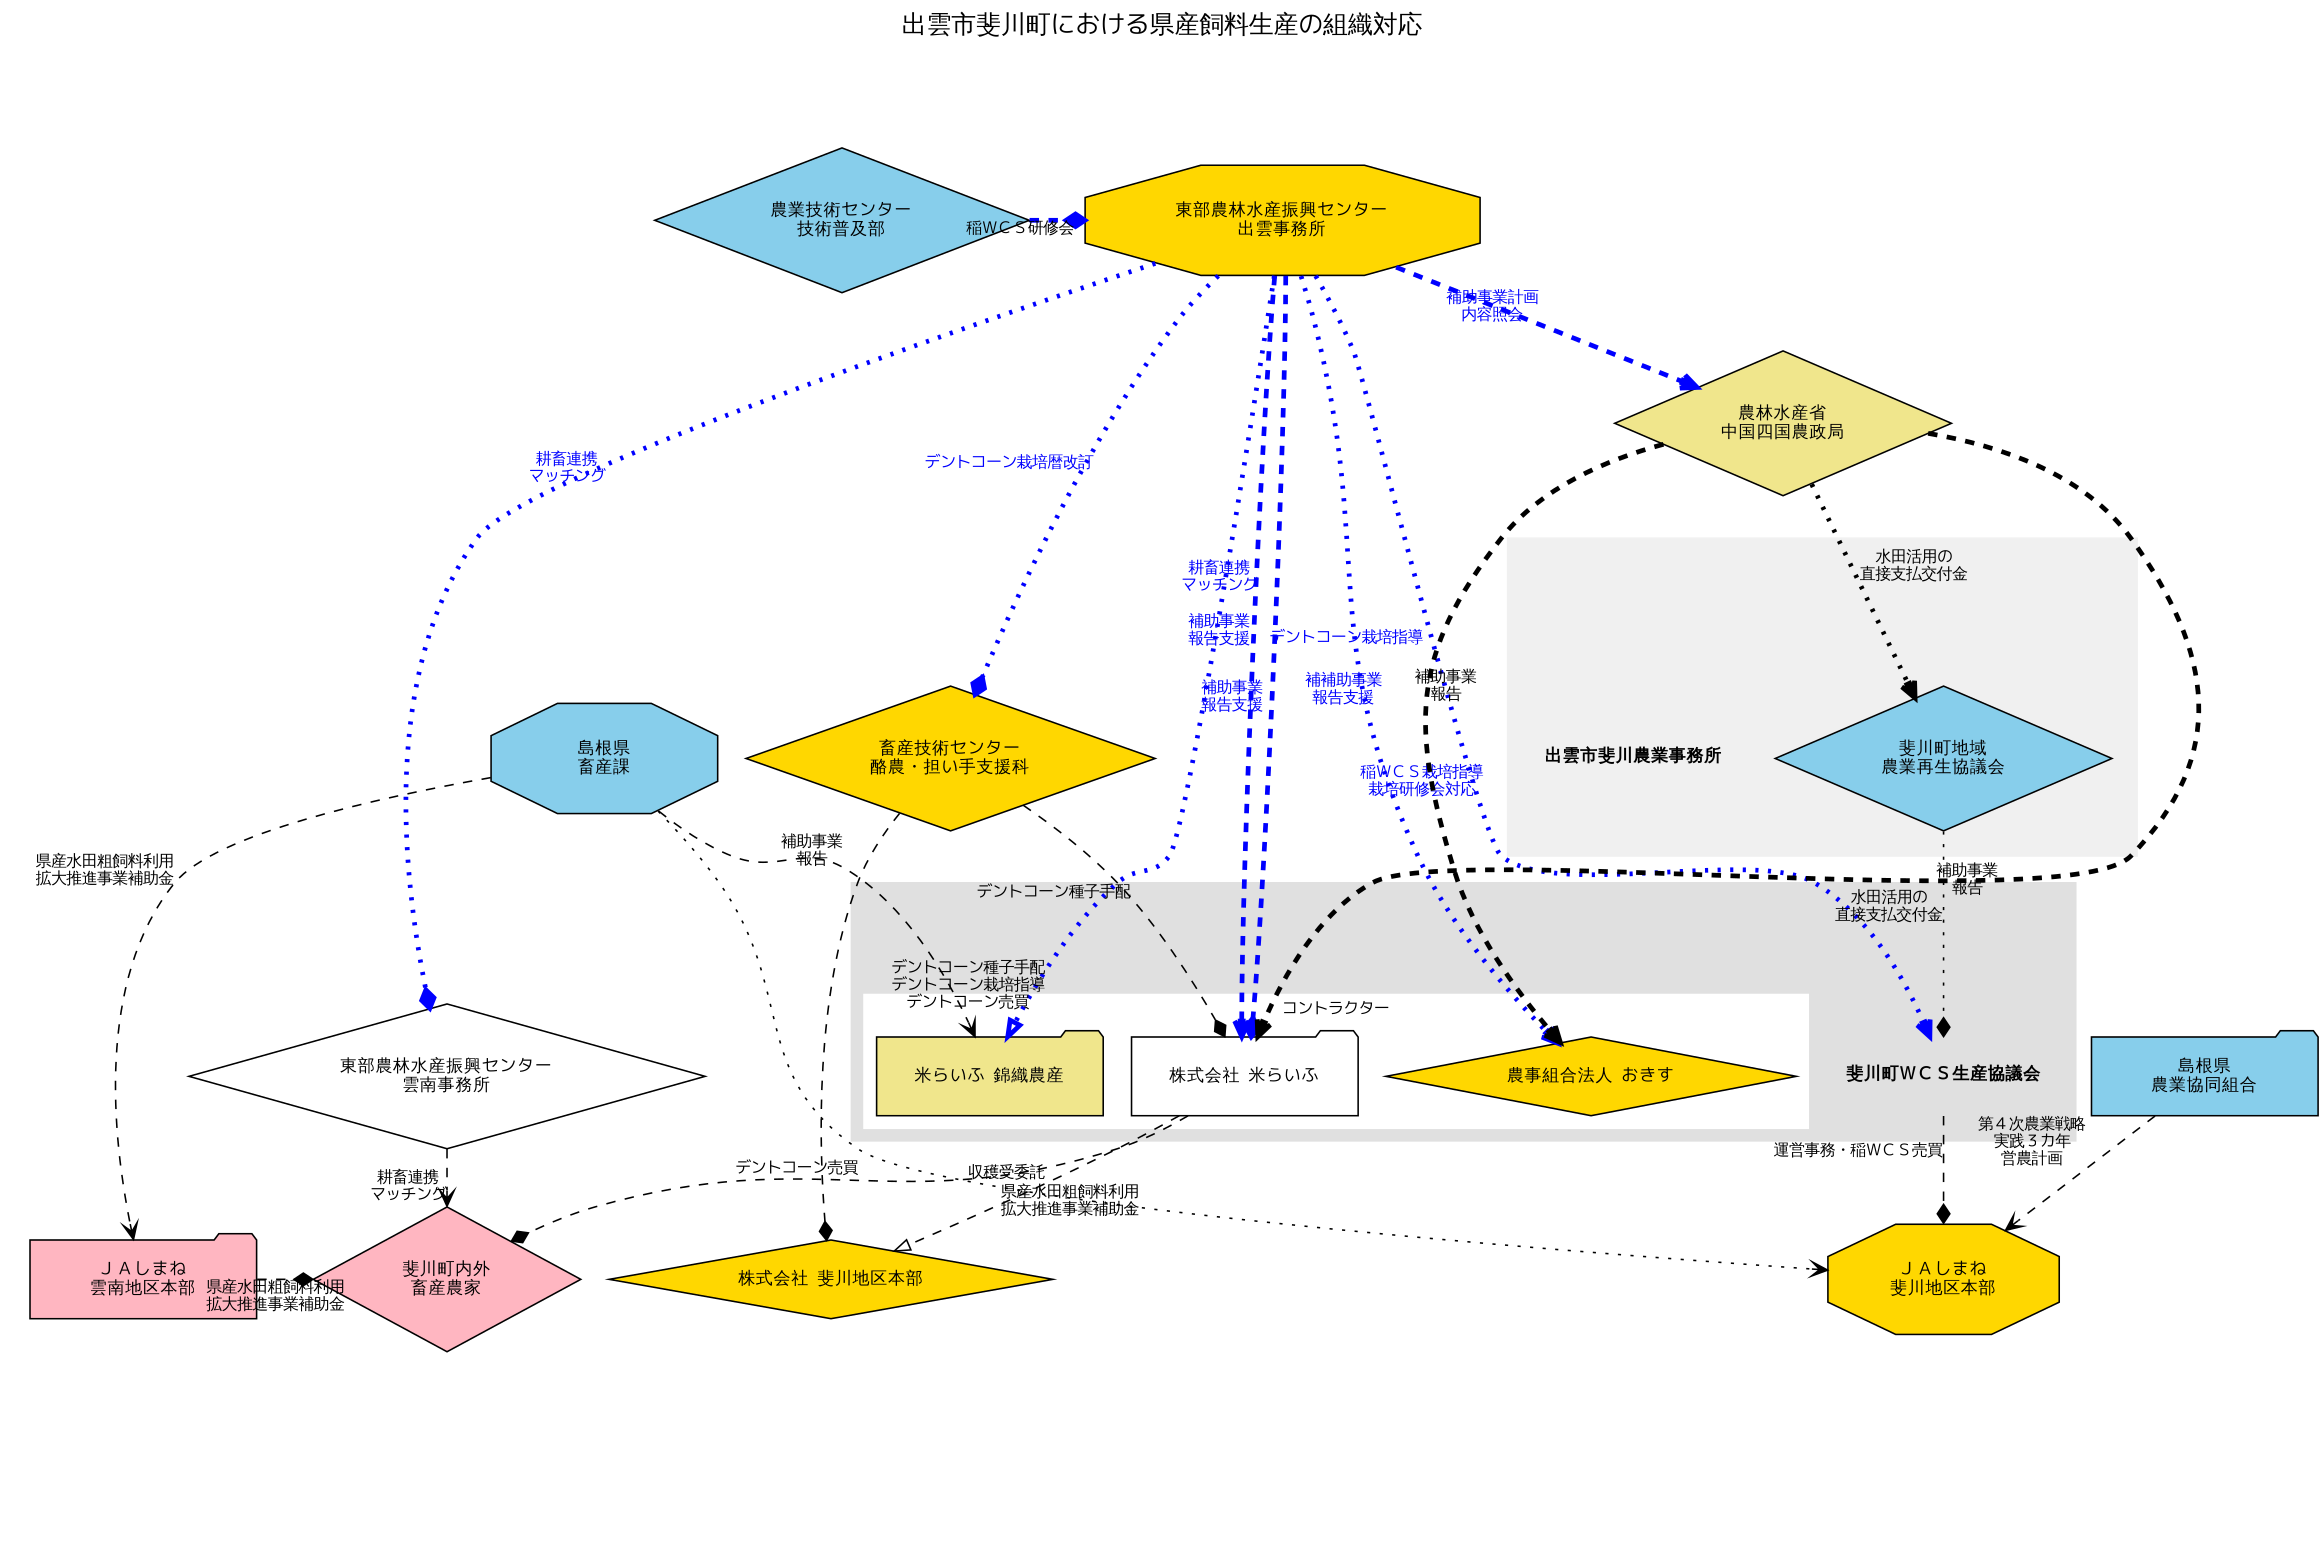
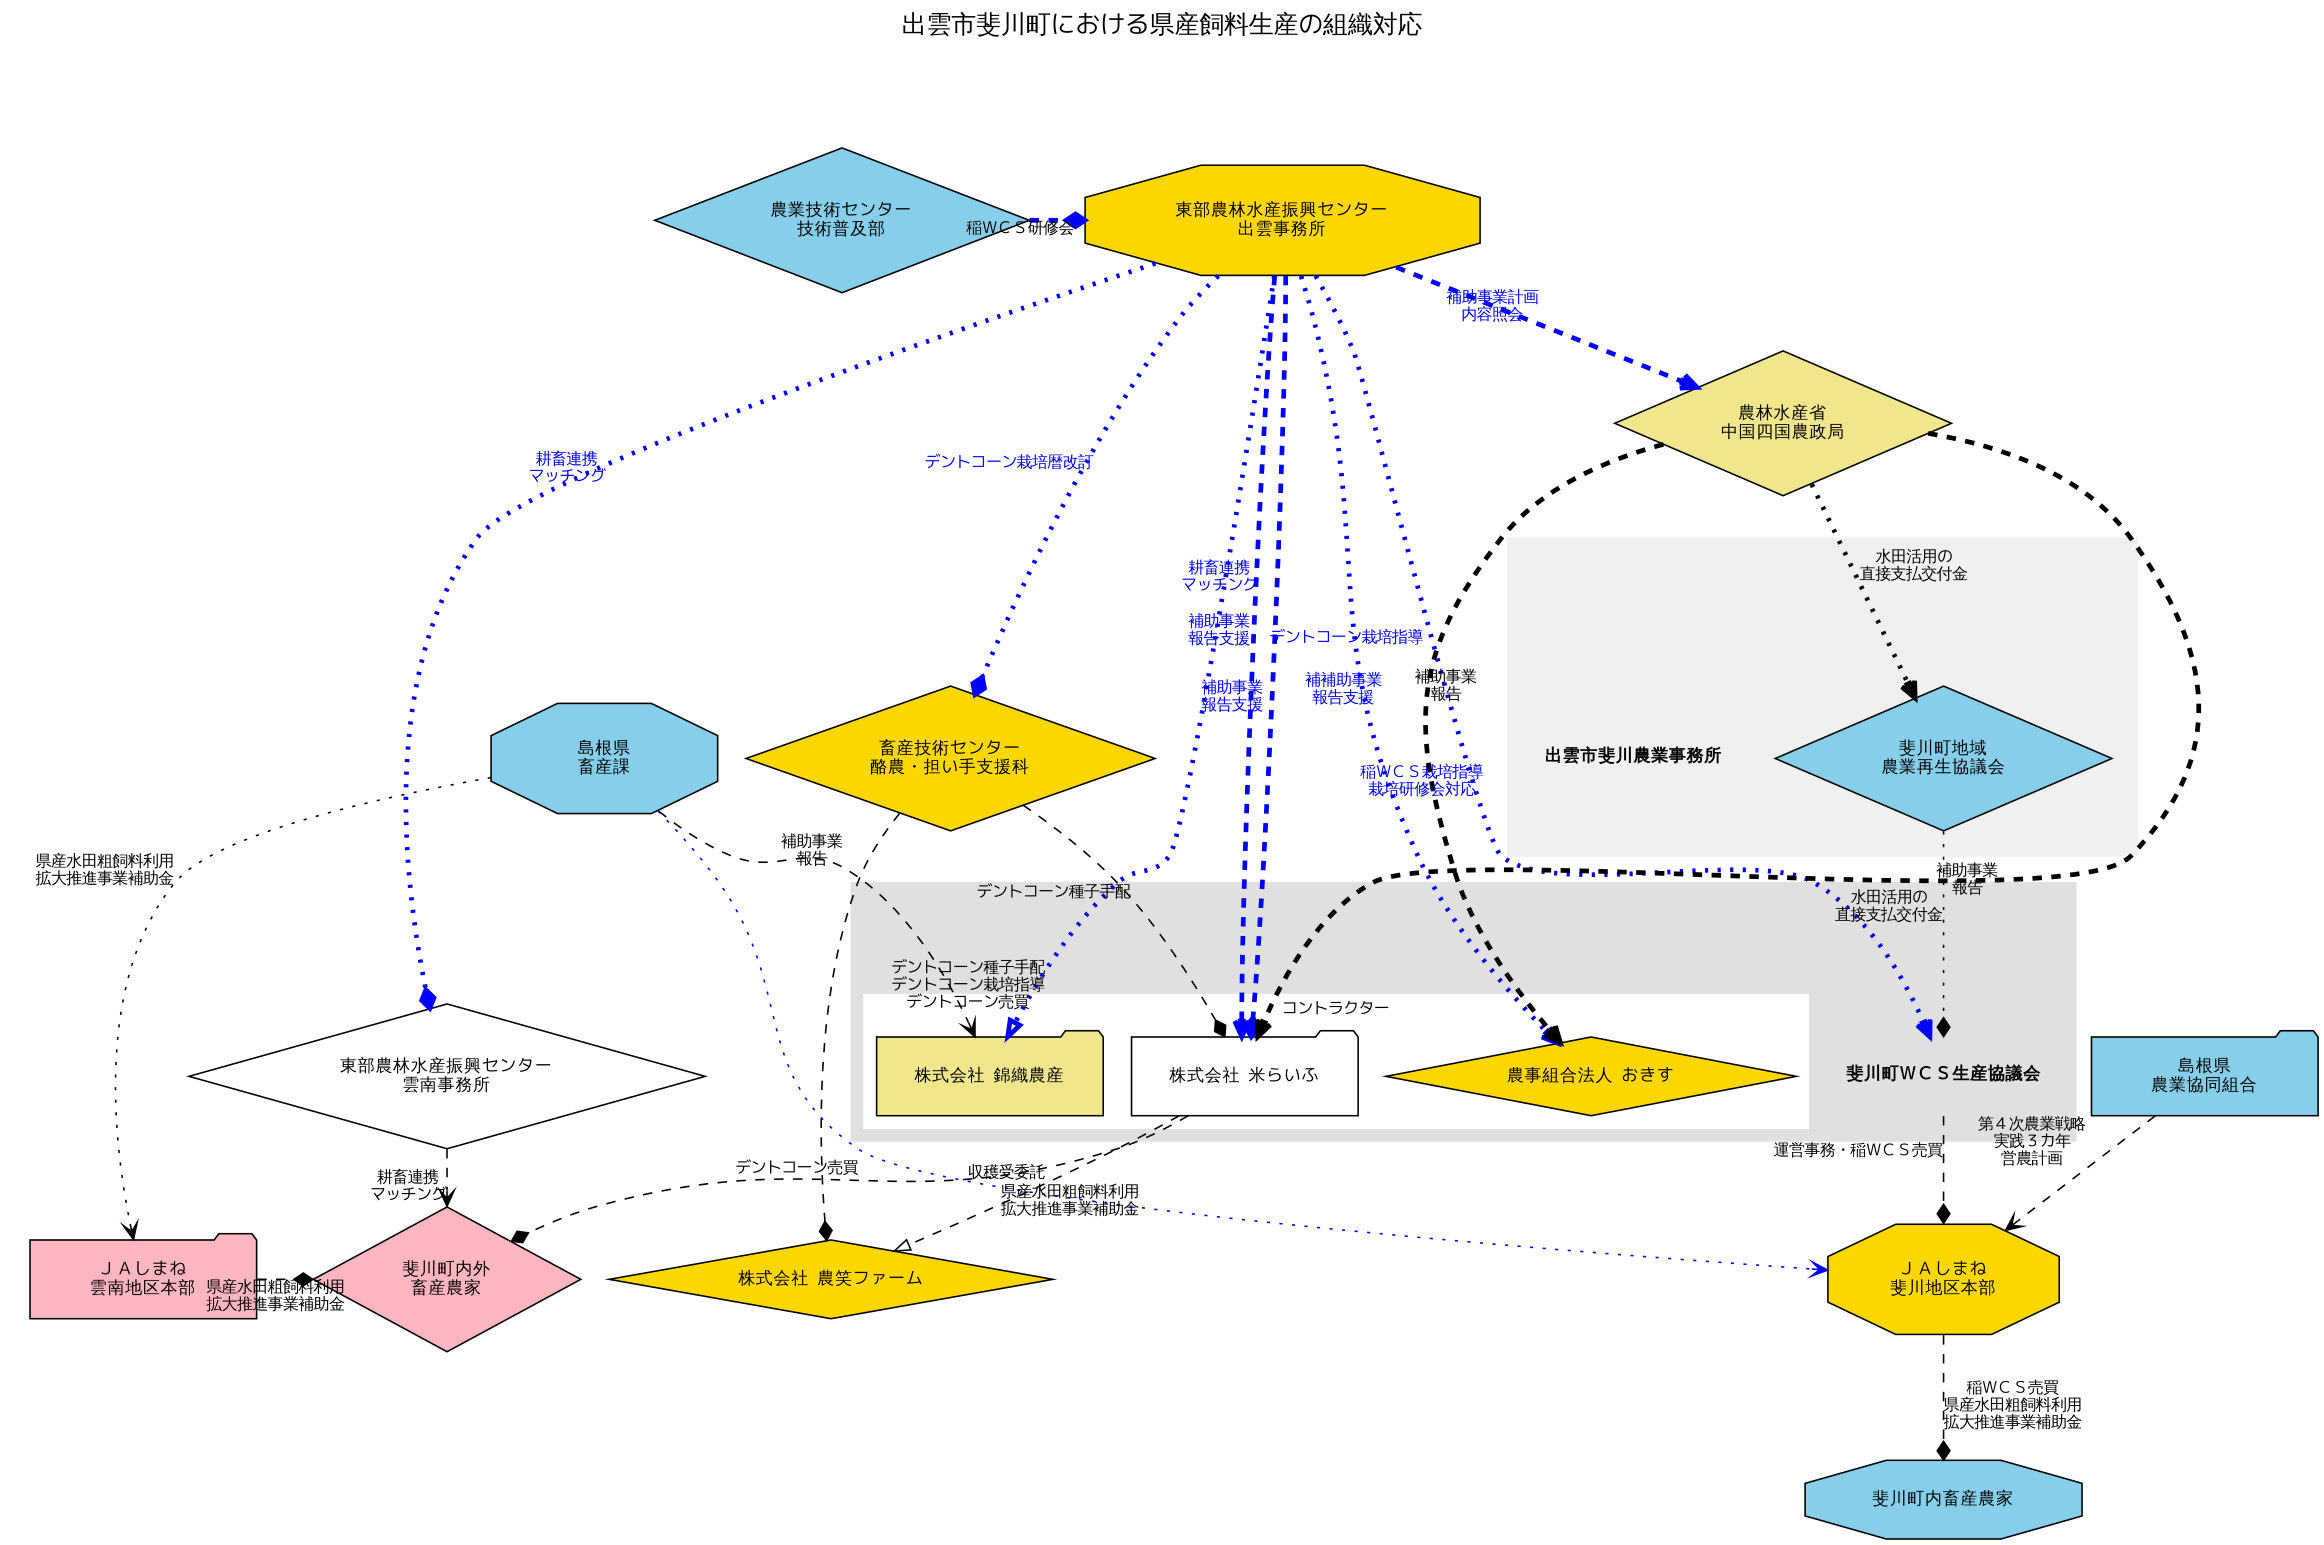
edge "島根県 畜産課" -> "ＪＡしまね 雲南地区本部": style dashed -> dotted
node "米らいふ 錦織農産": label "米らいふ 錦織農産" -> "株式会社 錦織農産"
edge "島根県 畜産課" -> "ＪＡしまね 斐川地区本部": color black -> blue
node "株式会社 斐川地区本部": label "株式会社 斐川地区本部" -> "株式会社 農笑ファーム"
node "斐川町内畜産農家": added
